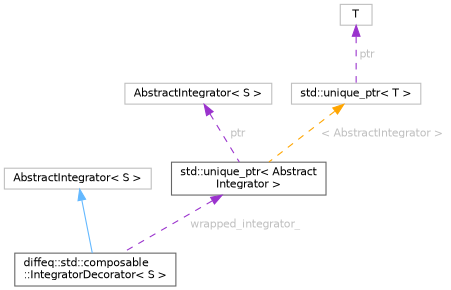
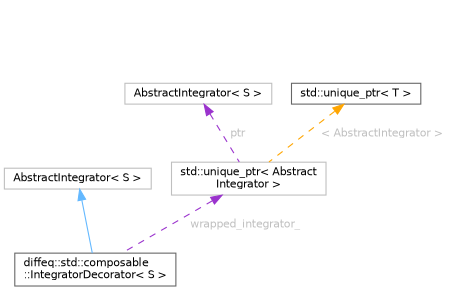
node "T": removed
node "std::unique_ptr< T >": color grey75 -> gray40
node "std::unique_ptr< Abstract Integrator >": color gray40 -> grey75
